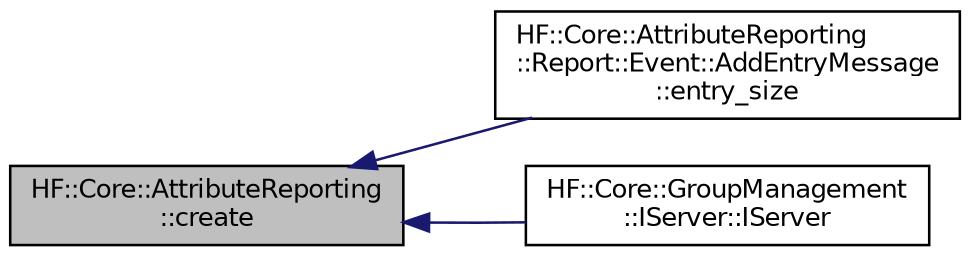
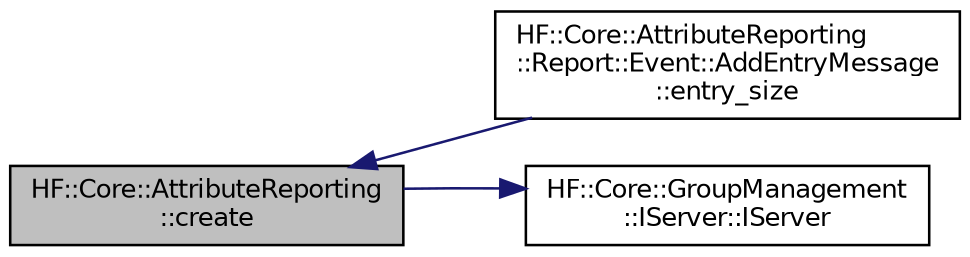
edge "HF::Core::GroupManagement ::IServer::IServer" -> "HF::Core::AttributeReporting ::create": reversed
